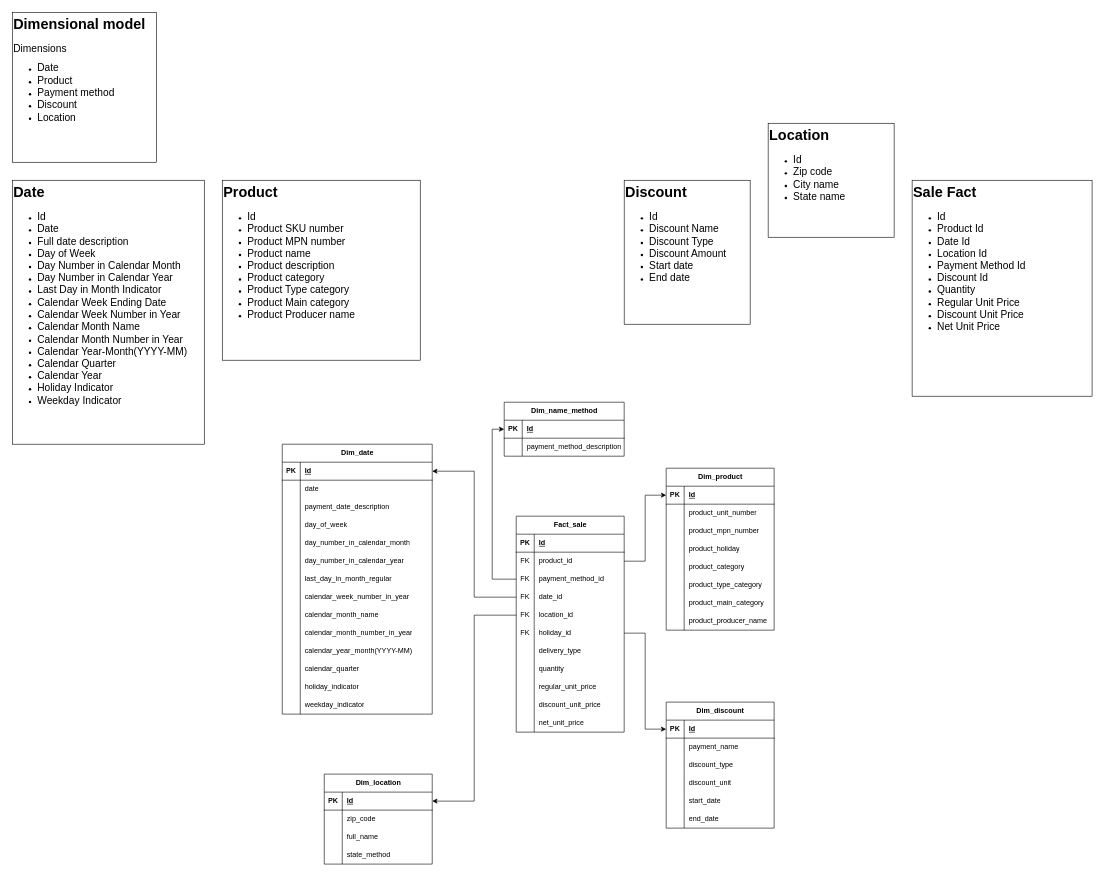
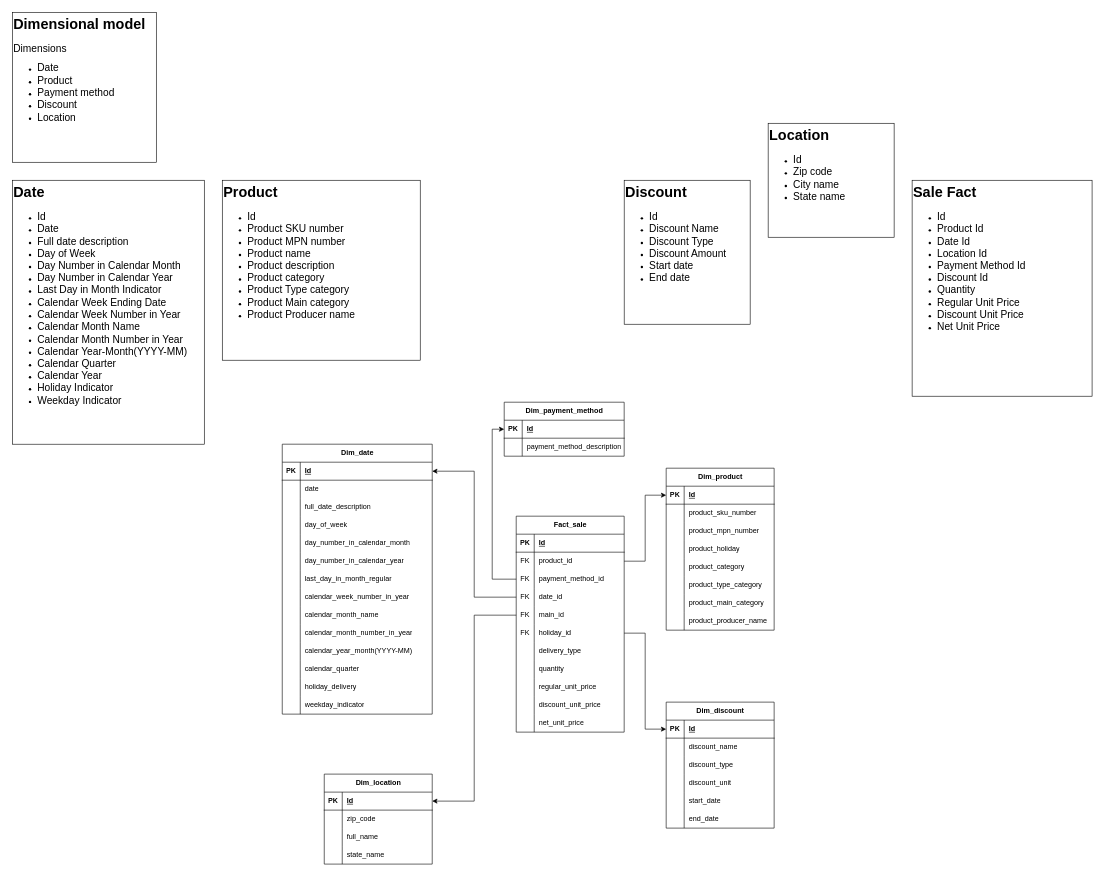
node "Dim_name_method": label "Dim_name_method" -> "Dim_payment_method"
node "payment_date_description": label "payment_date_description" -> "full_date_description"
node "product_unit_number": label "product_unit_number" -> "product_sku_number"
node "location_id": label "location_id" -> "main_id"
node "holiday_indicator": label "holiday_indicator" -> "holiday_delivery"
node "payment_name": label "payment_name" -> "discount_name"
node "state_method": label "state_method" -> "state_name"
